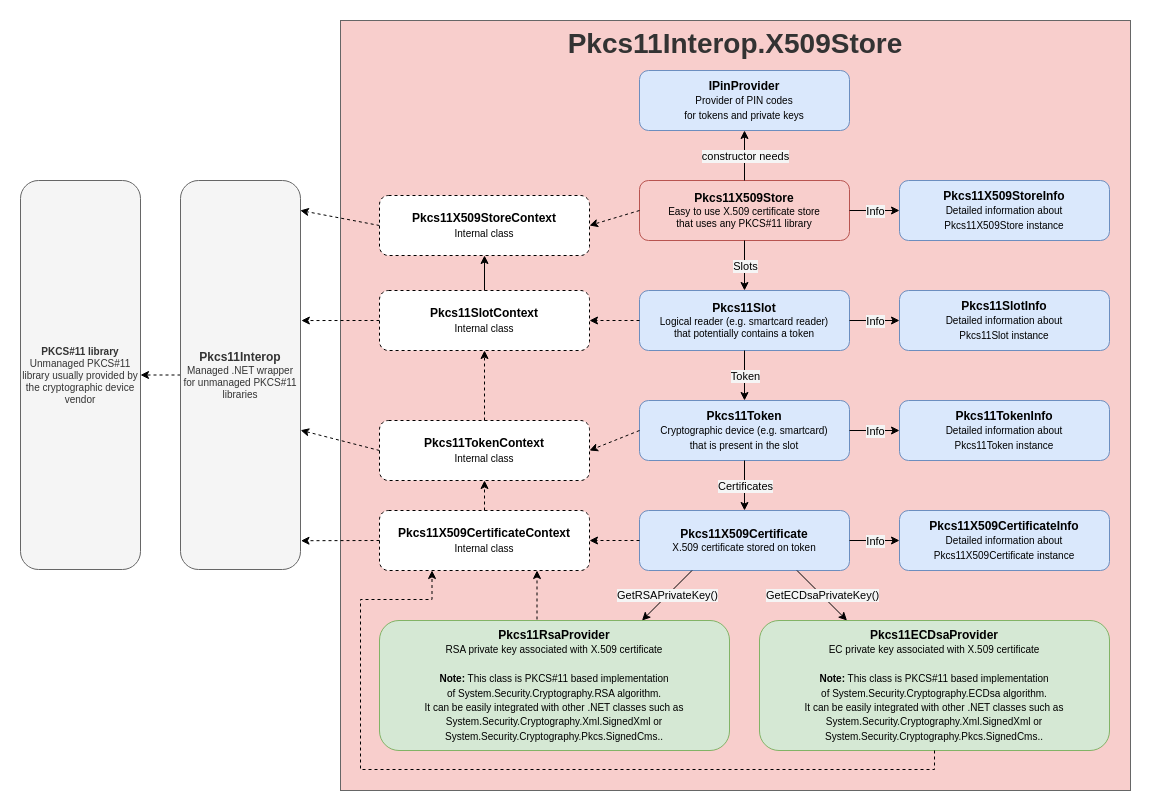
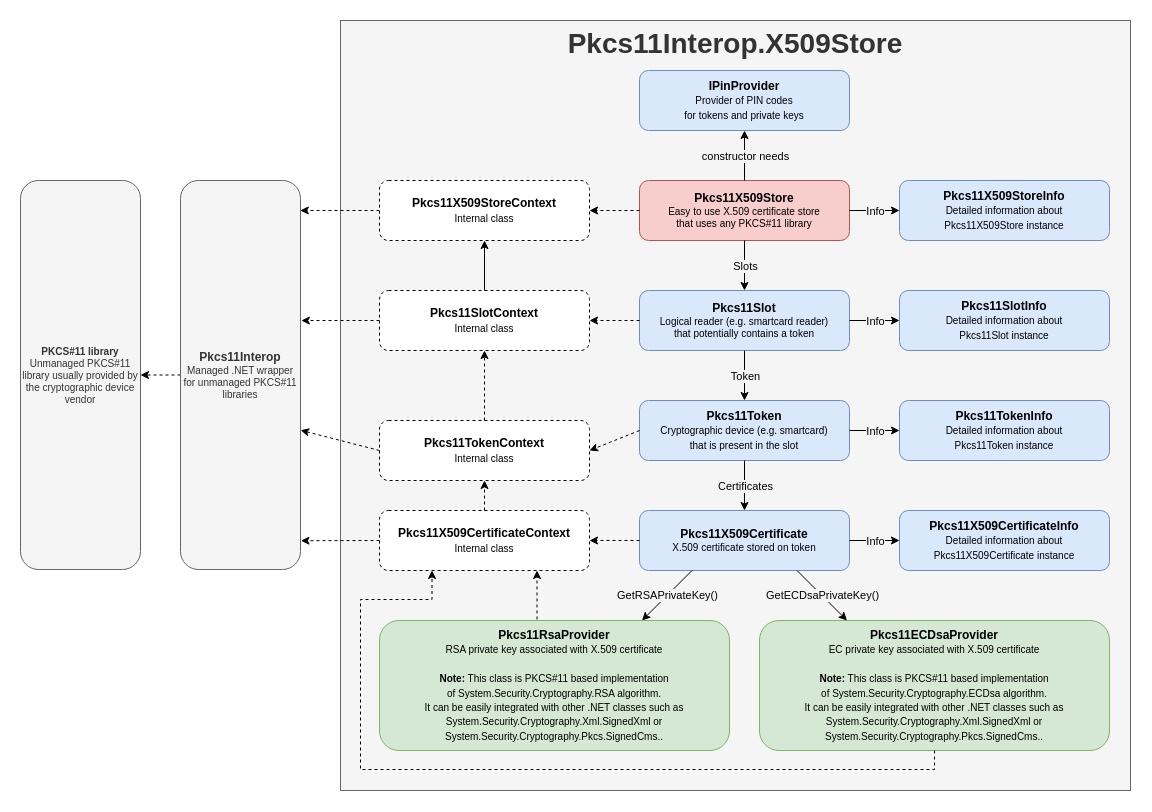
node "Pkcs11Interop.X509Store": fillcolor #f8cecc -> #f5f5f5
node "Pkcs11X509StoreContext Internal class": moved (485, 226) -> (485, 211)
